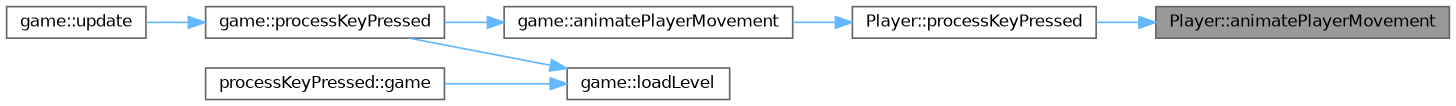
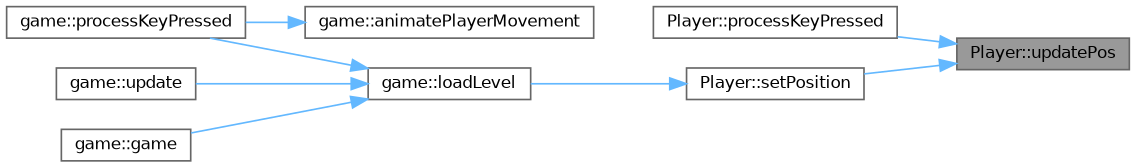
edge "game::update" -> "game::processKeyPressed": now "game::update" -> "game::loadLevel"
edge "game::animatePlayerMovement" -> "Player::processKeyPressed": removed
node "Player::animatePlayerMovement": label "Player::animatePlayerMovement" -> "Player::updatePos"
node "processKeyPressed::game": label "processKeyPressed::game" -> "game::game"
node "Player::setPosition": added
